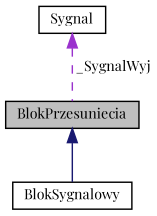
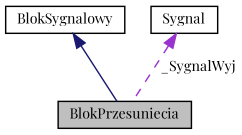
edge "BlokSygnalowy" -> "BlokPrzesuniecia": reversed
